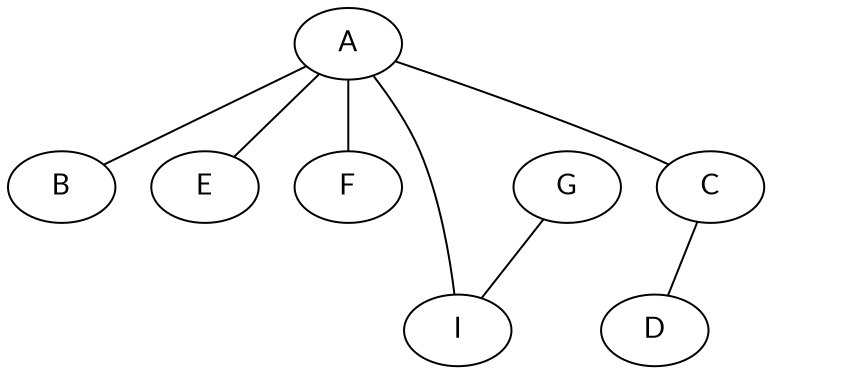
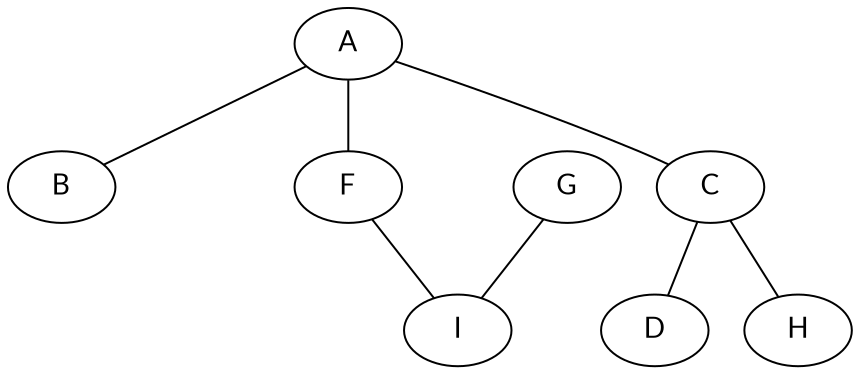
edge "A" -- "I": now "F" -- "I"
node "E": removed
node "H": added
